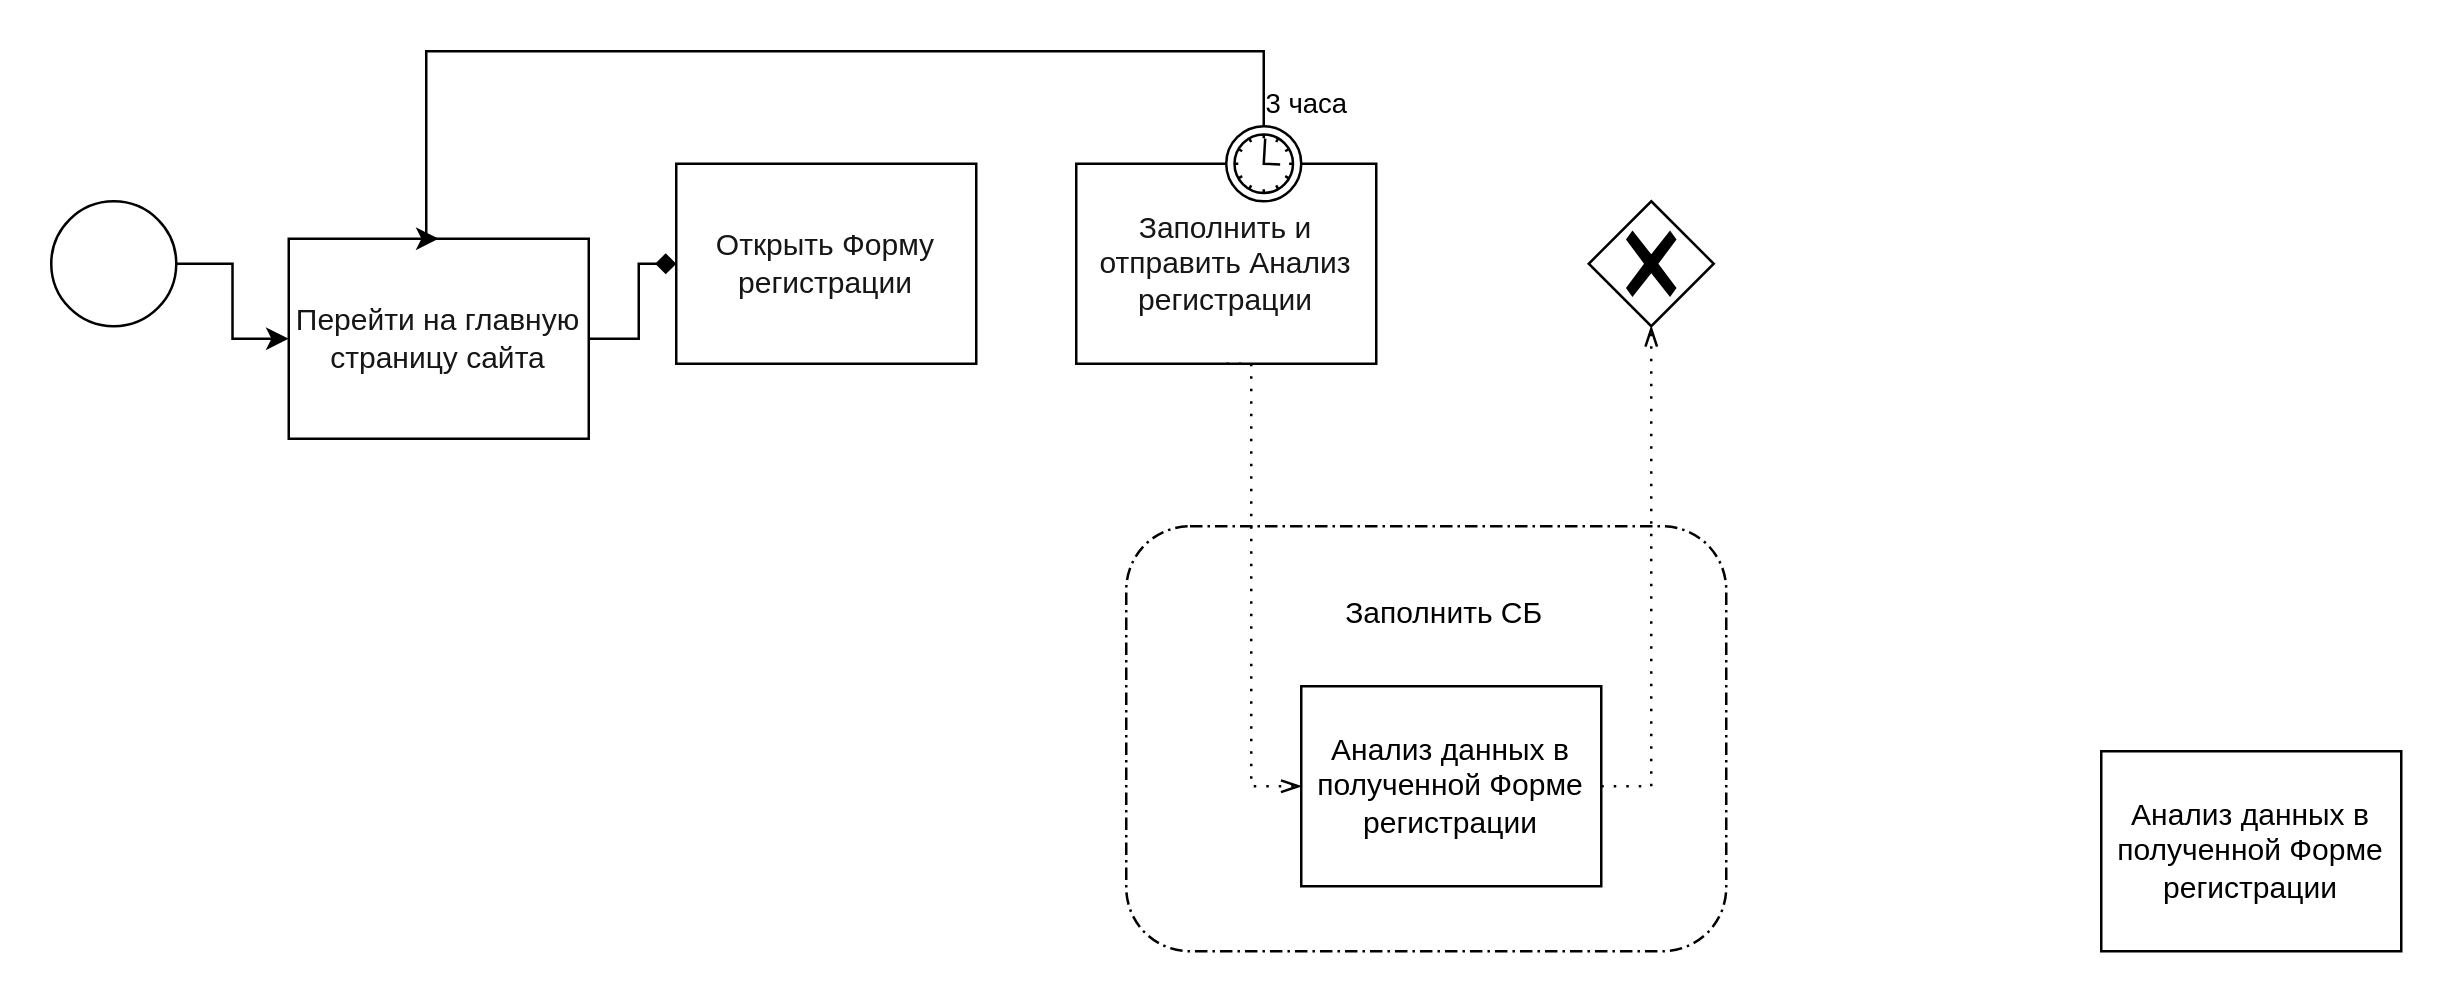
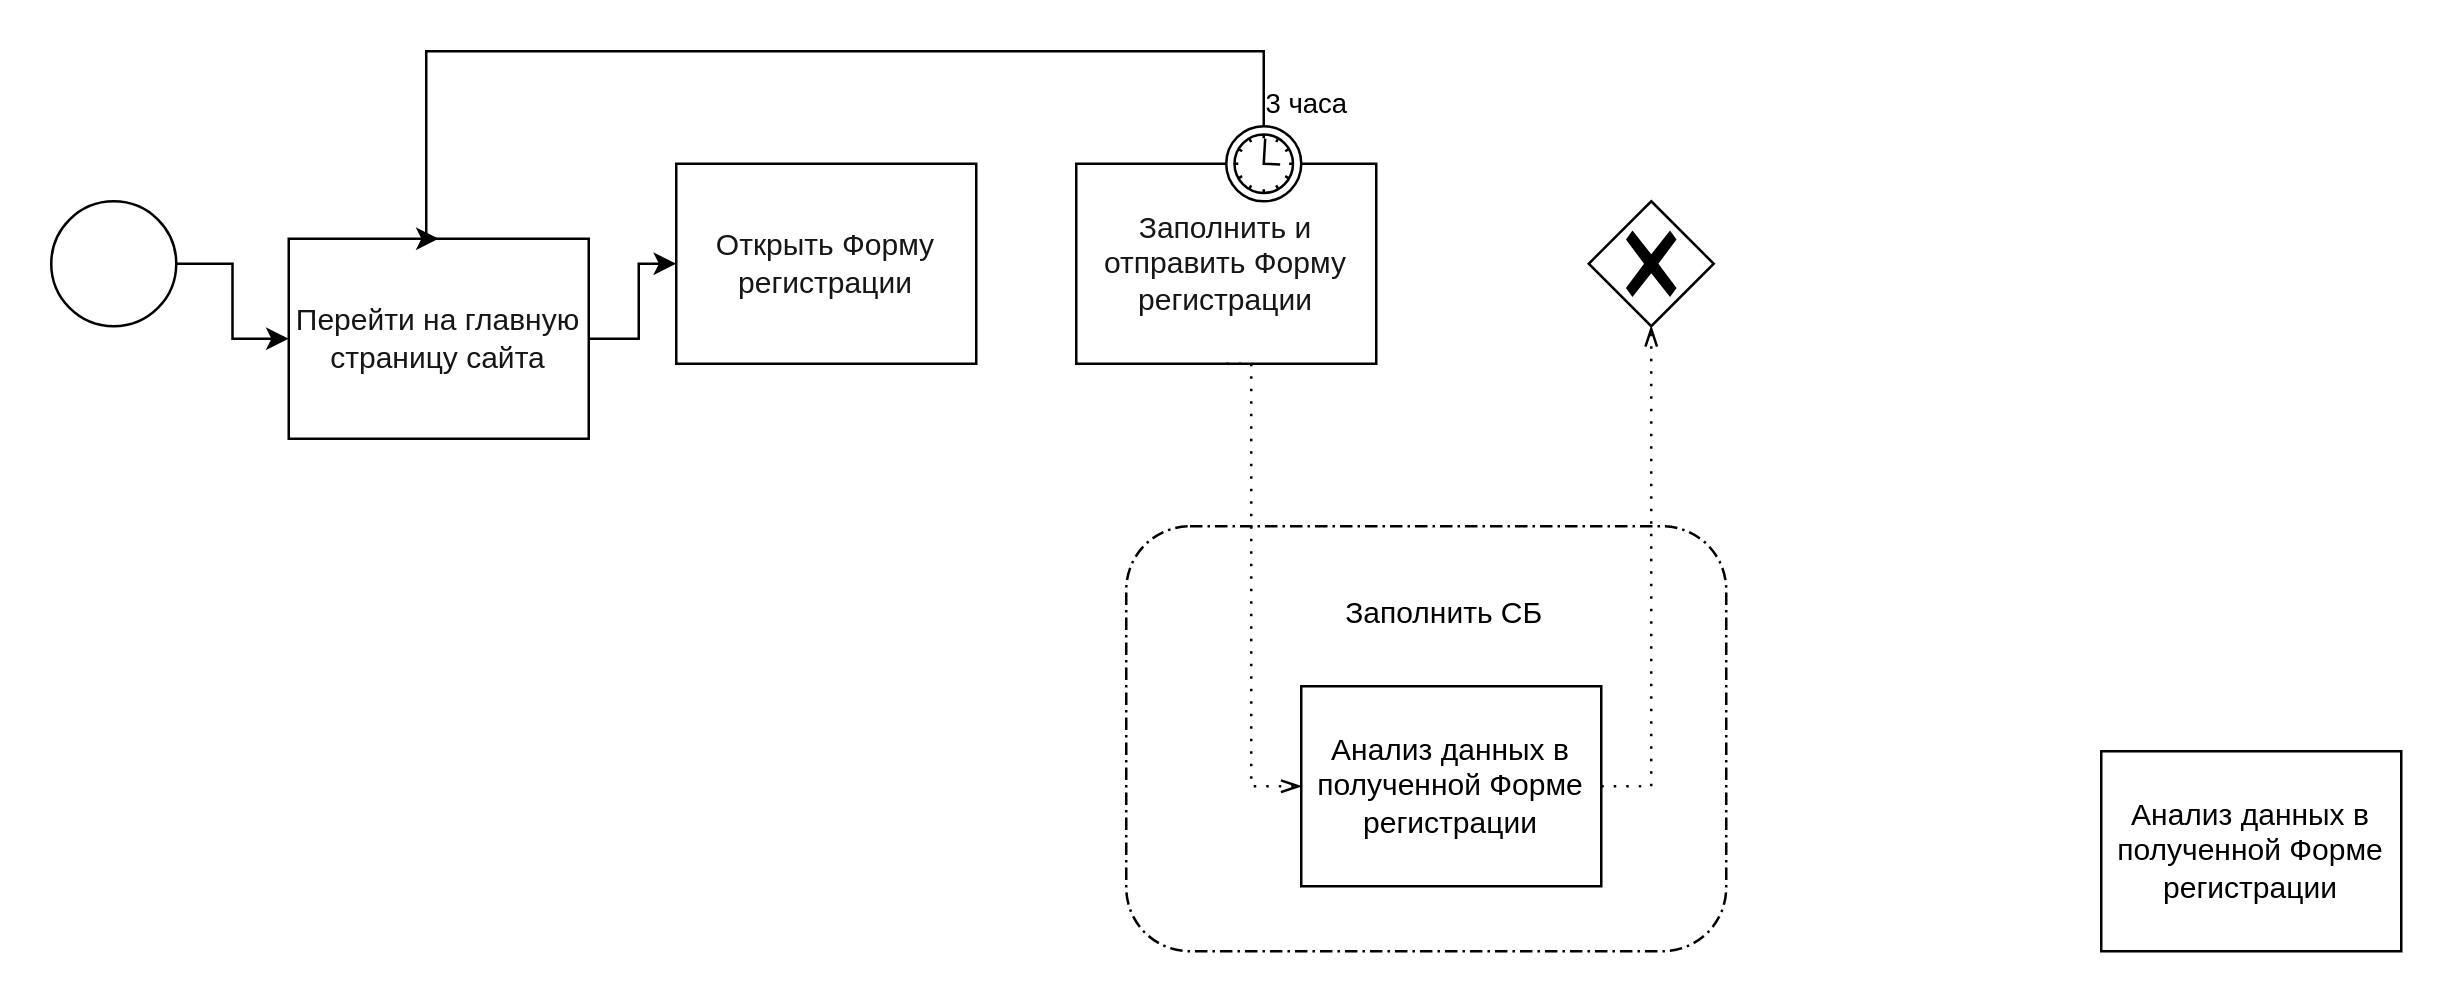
edge "Перейти на главную страницу сайта" -> "Открыть Форму регистрации": arrowhead diamond -> classic
node "Заполнить и отправить Анализ регистрации": label "Заполнить и отправить Анализ регистрации" -> "Заполнить и отправить Форму регистрации"
